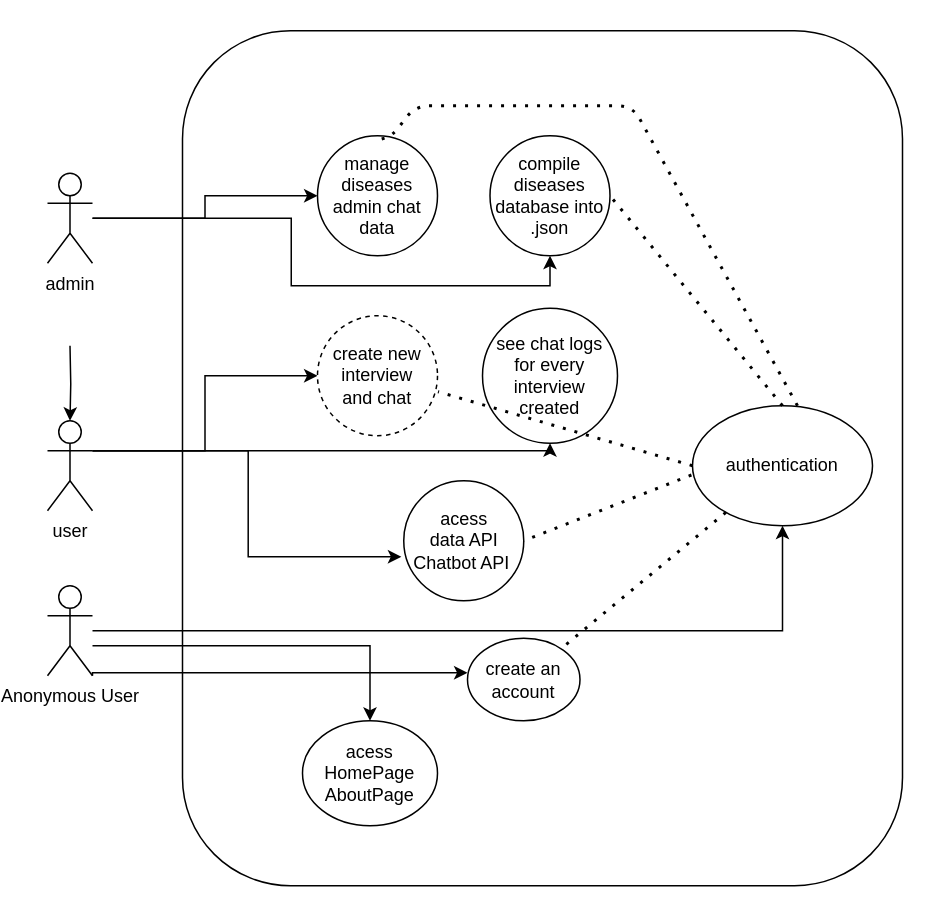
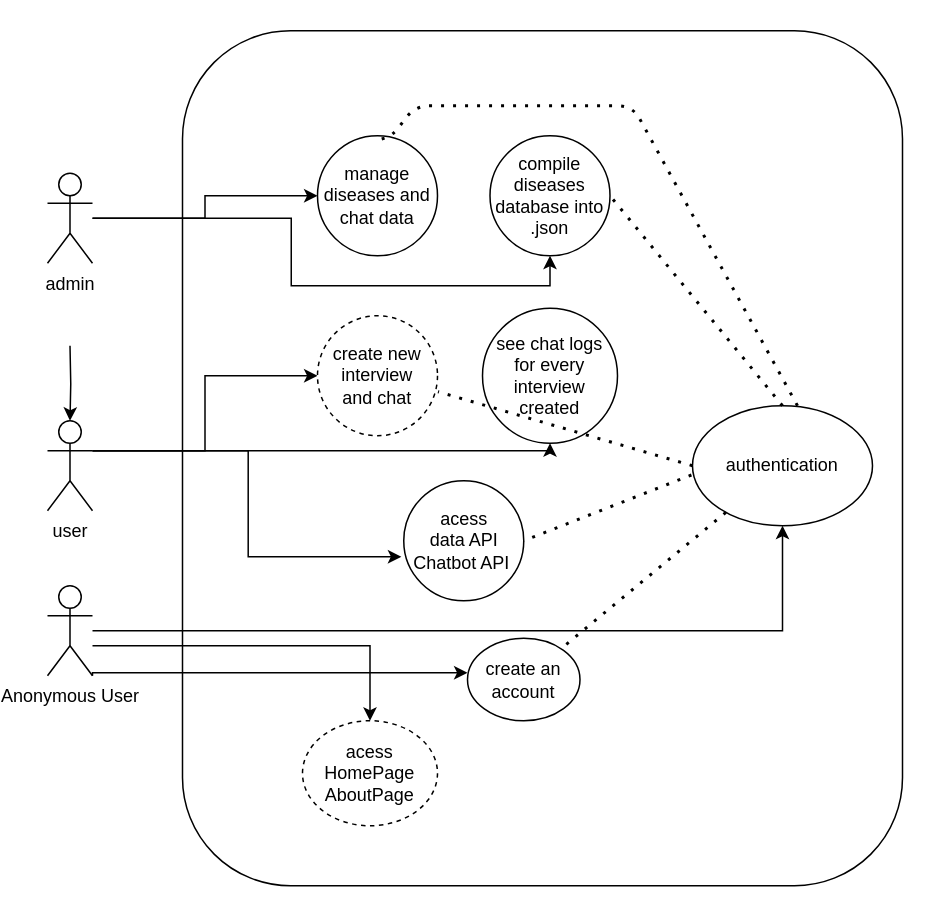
node "manage diseases admin chat data": label "manage diseases admin chat data" -> "manage diseases and chat data"
node "acess HomePage AboutPage": style solid -> dashed
